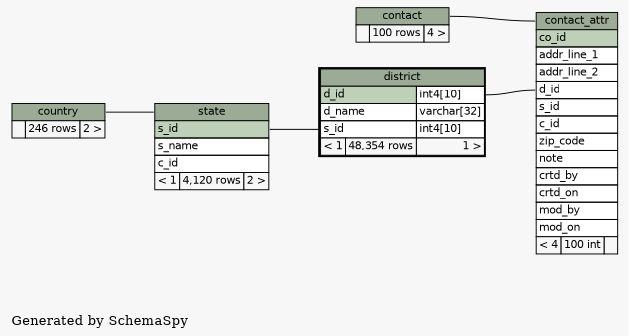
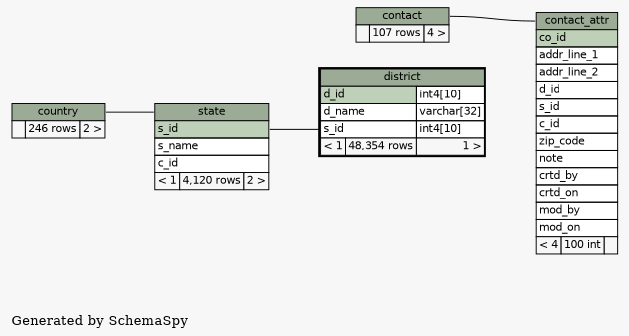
node "contact": text "100 rows" -> "107 rows"
edge "district" -- "contact_attr": removed
